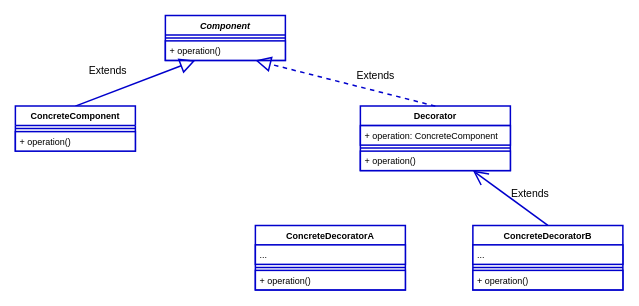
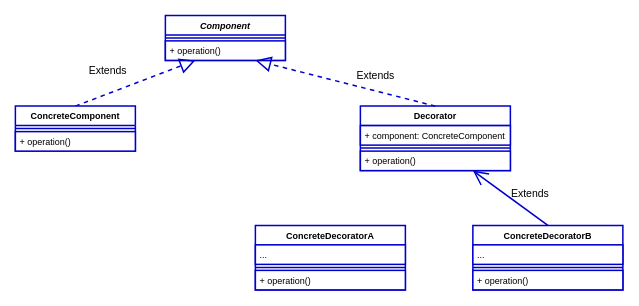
edge "ConcreteComponent" -> "Component": style solid -> dashed
node "+ operation: ConcreteComponent": label "+ operation: ConcreteComponent" -> "+ component: ConcreteComponent"
